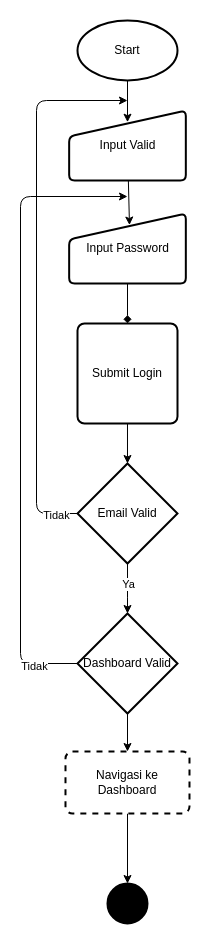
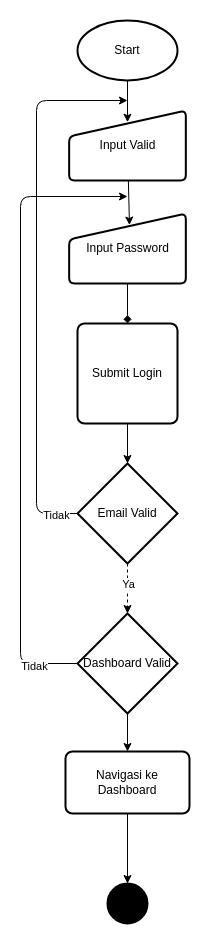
edge "Email Valid" -> "Dashboard Valid": style solid -> dashed
node "Navigasi ke Dashboard": style dashed -> solid
